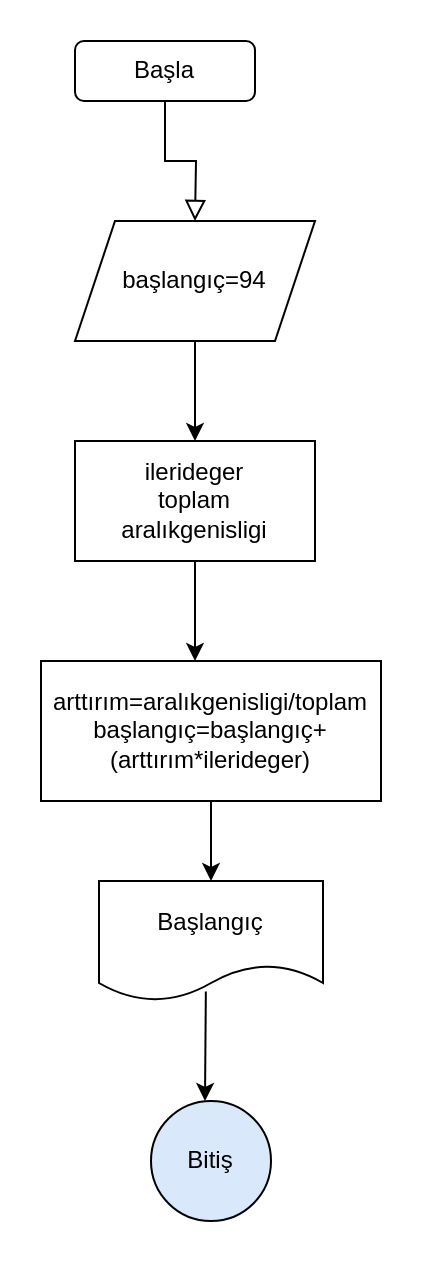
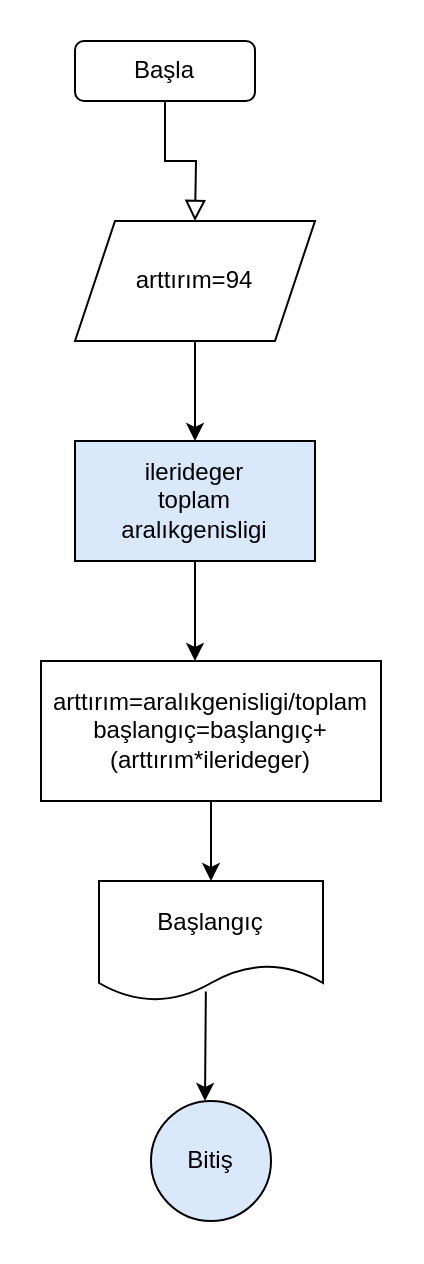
node "başlangıç=94": label "başlangıç=94" -> "arttırım=94"
node "ilerideger toplam aralıkgenisligi": fillcolor #ffffff -> #dae8fc
